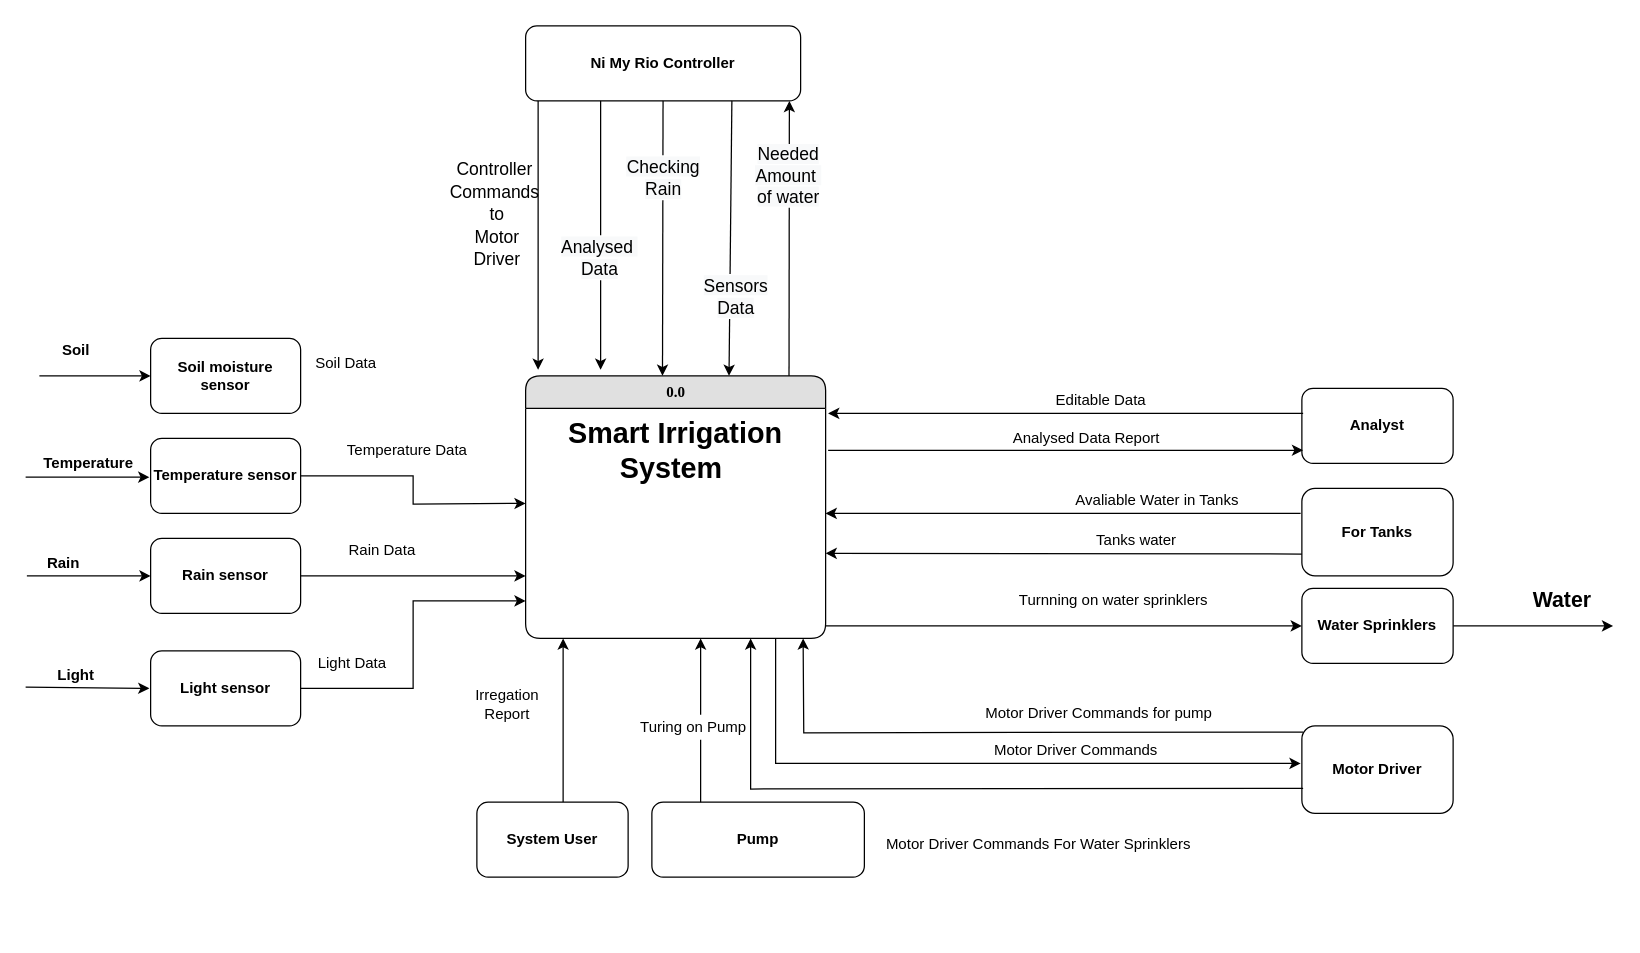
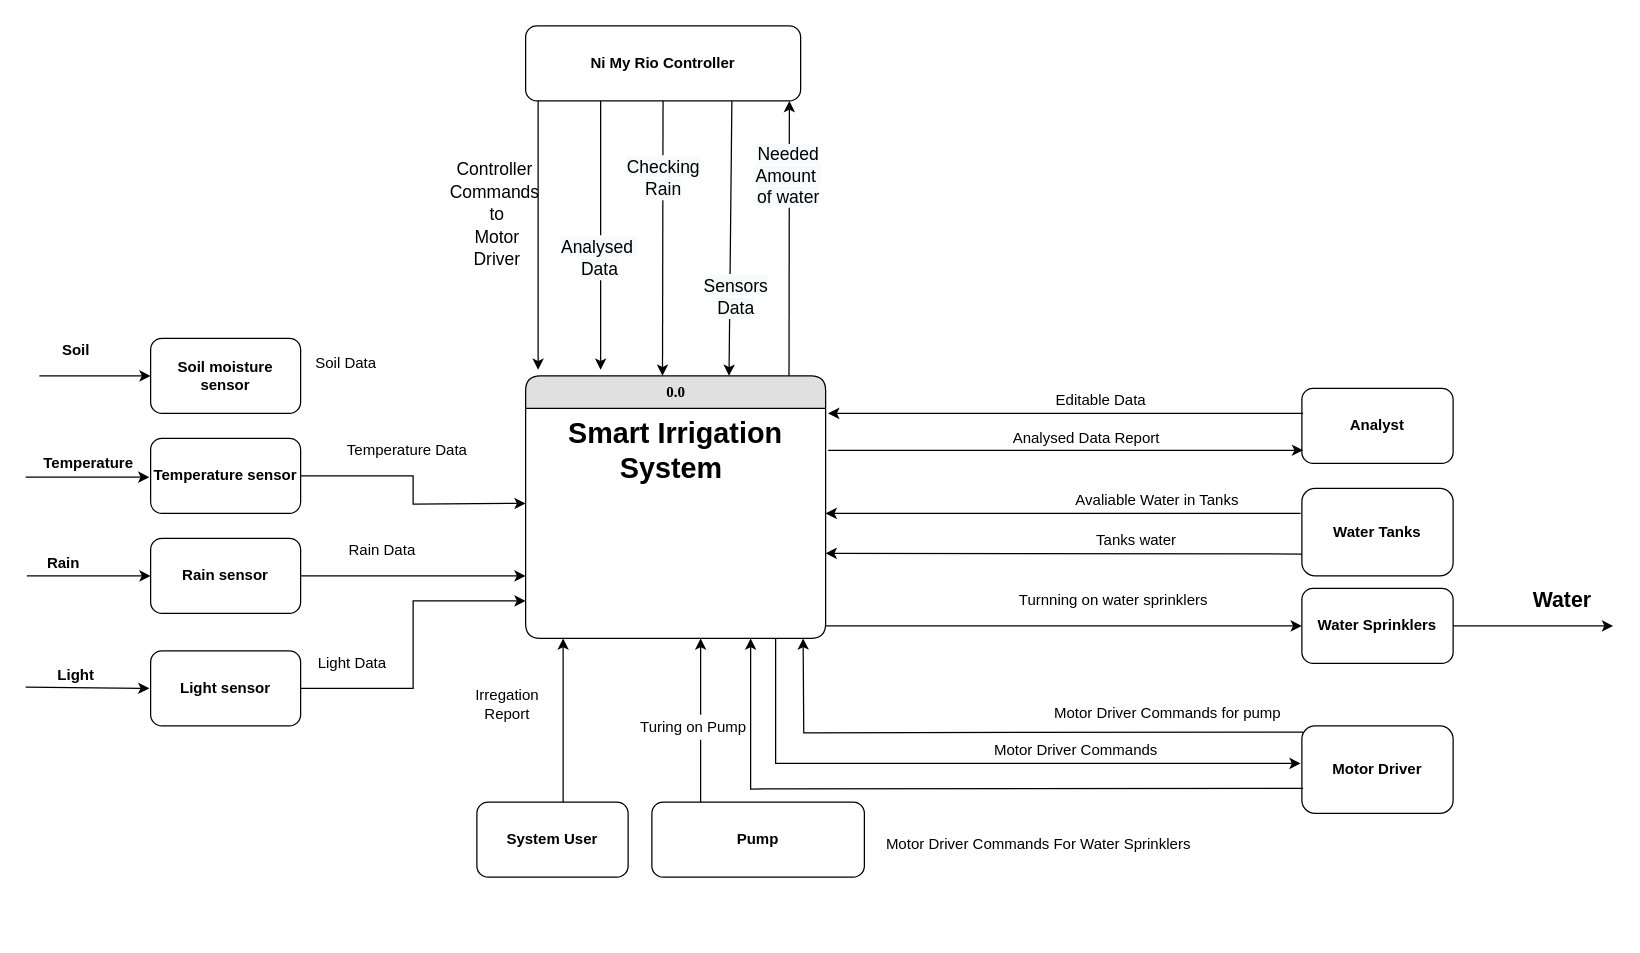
node "For Tanks": label "For Tanks" -> "Water Tanks"
node "Motor Driver Commands for pump": moved (1101, 713) -> (1169, 713)
